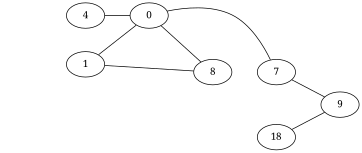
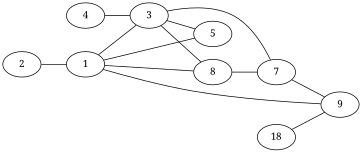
node "0": label "0" -> "3"
node "5": added
node "2": added
edge "8" -- "7": added
edge "1" -- "9": added
